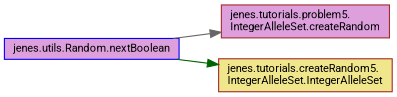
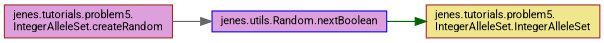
edge "jenes.utils.Random.nextBoolean" -> "jenes.tutorials.problem5. IntegerAlleleSet.createRandom": reversed
node "jenes.tutorials.createRandom5. IntegerAlleleSet.IntegerAlleleSet": label "jenes.tutorials.createRandom5. IntegerAlleleSet.IntegerAlleleSet" -> "jenes.tutorials.problem5. IntegerAlleleSet.IntegerAlleleSet"
